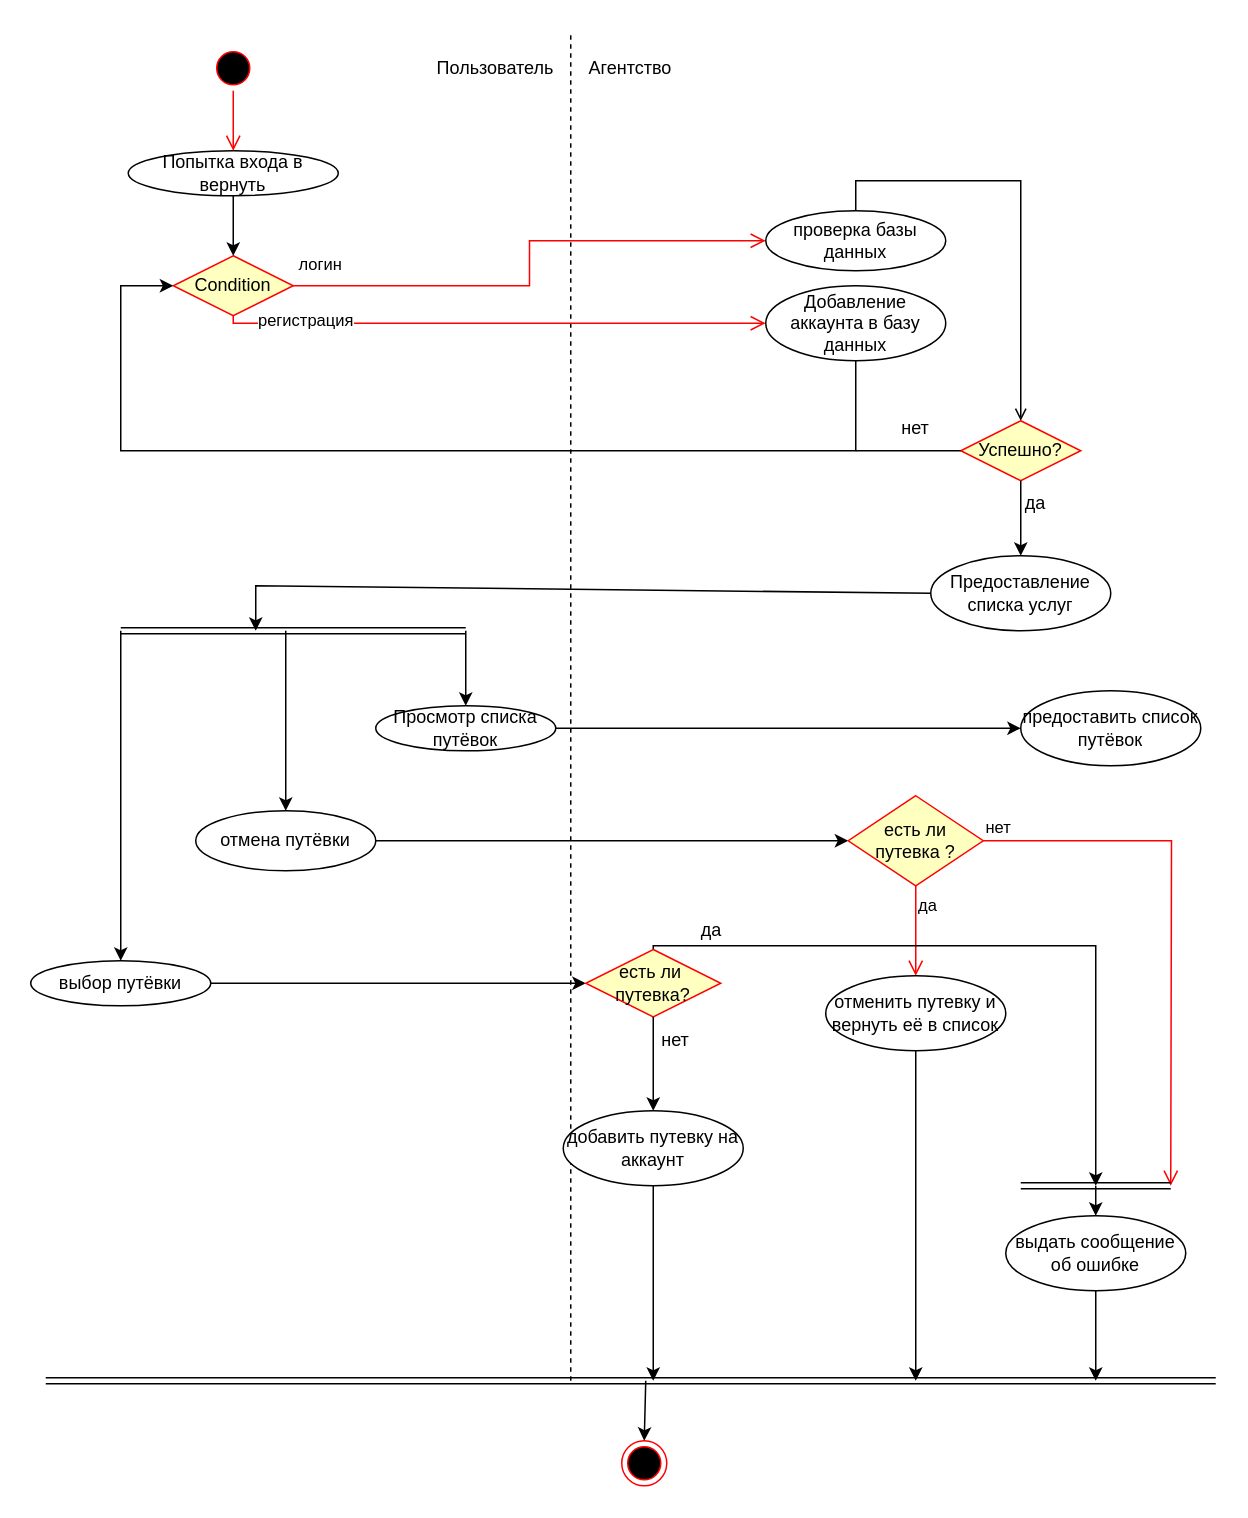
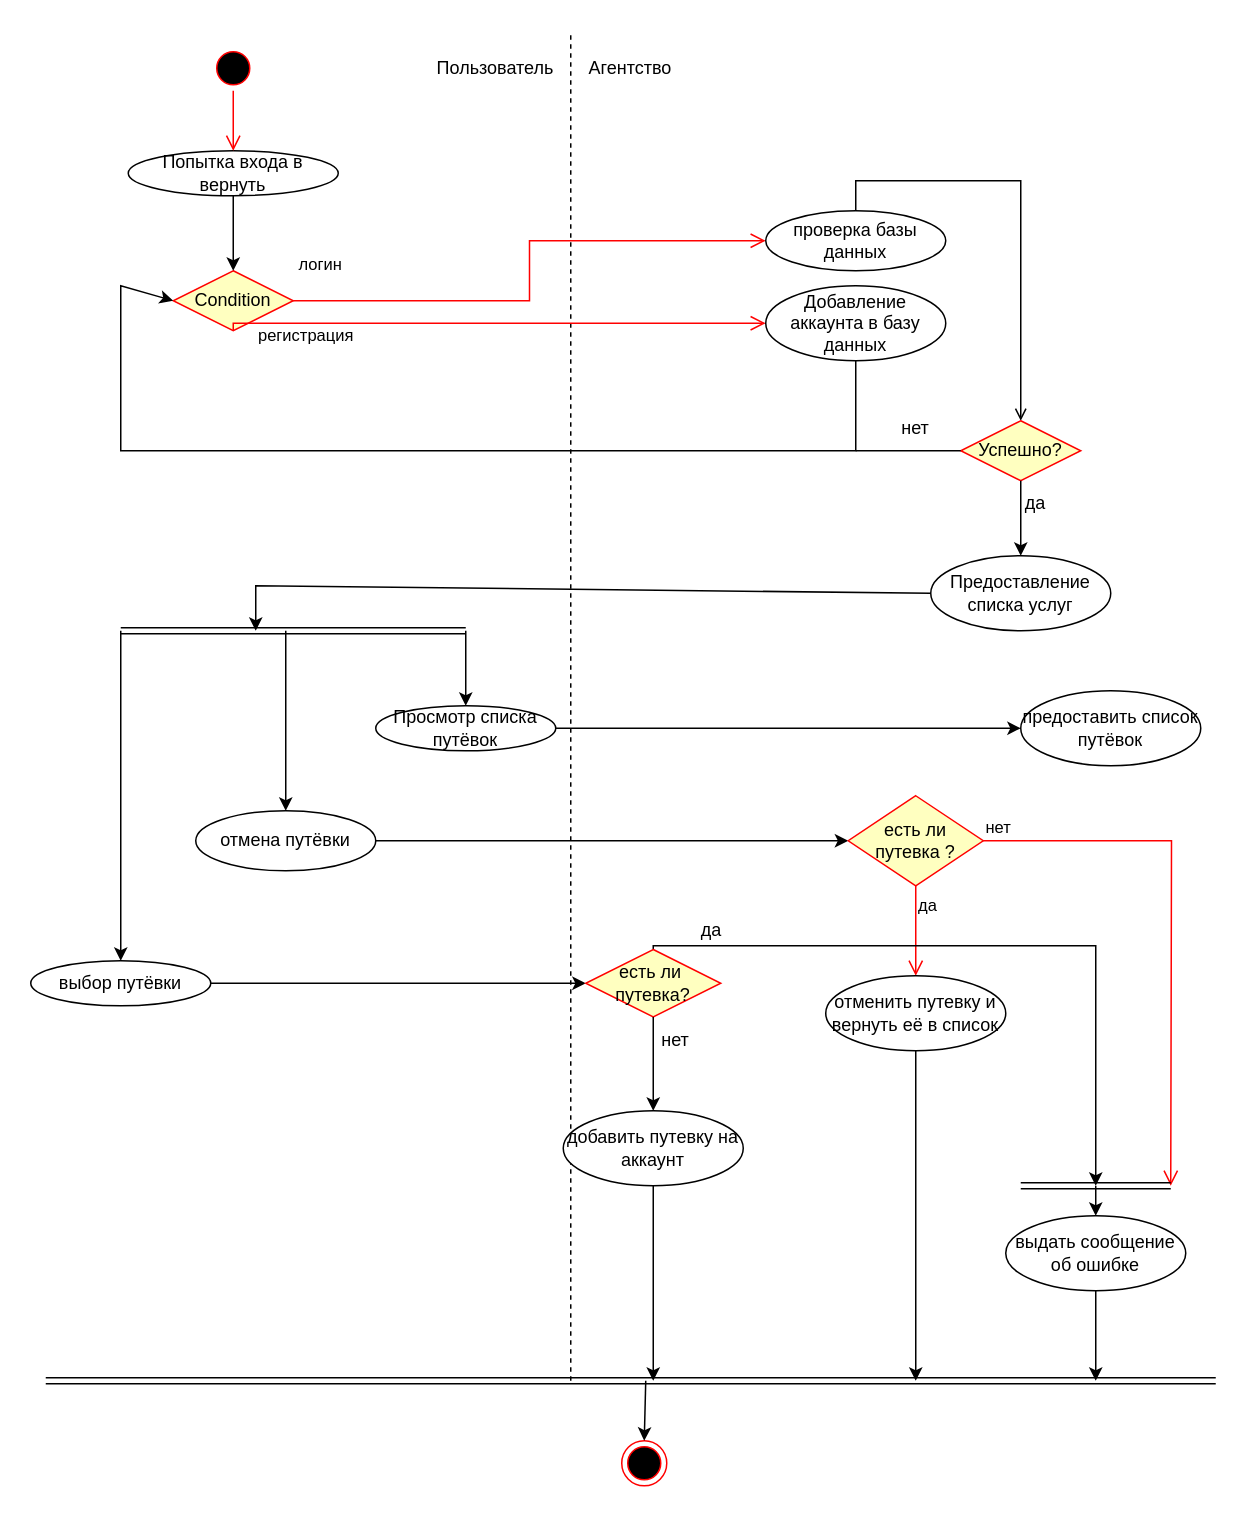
node "Condition": moved (233, 286) -> (233, 301)
